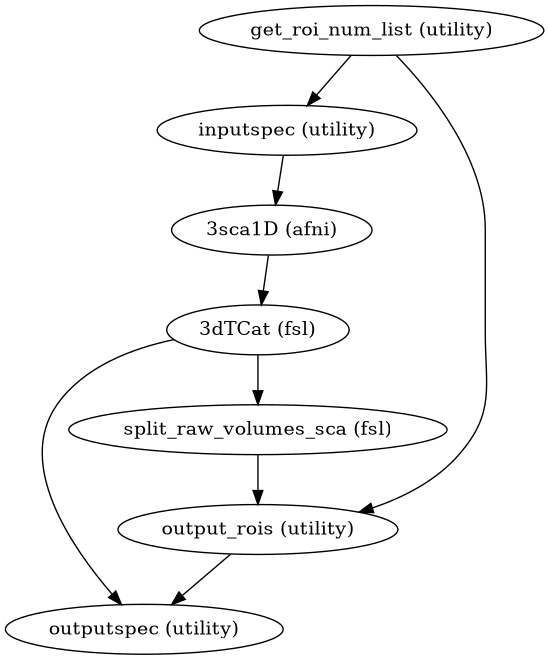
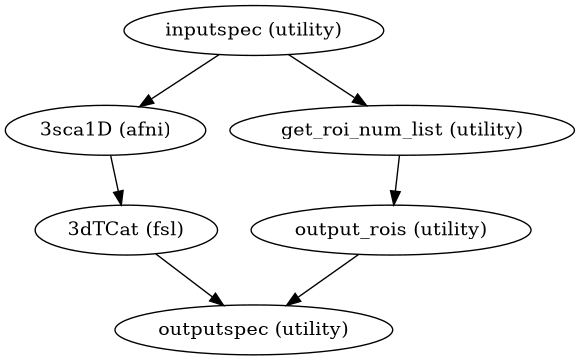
edge "get_roi_num_list (utility)" -> "inputspec (utility)": reversed
node "split_raw_volumes_sca (fsl)": removed
